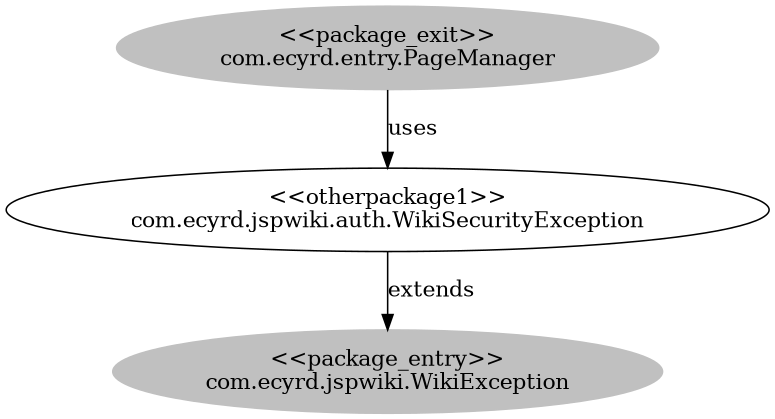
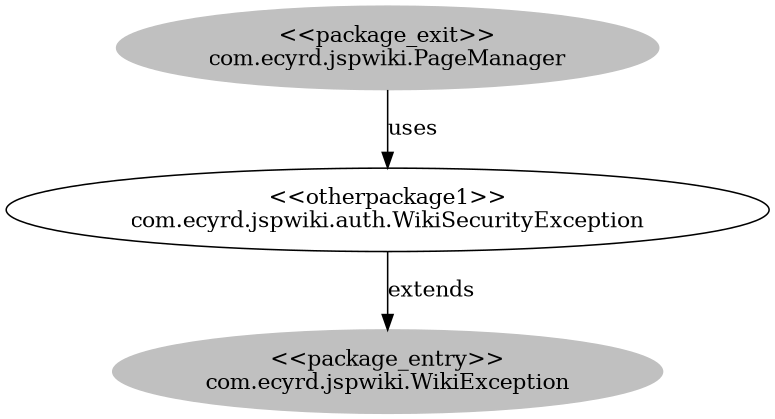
node "<<package_exit>> com.ecyrd.entry.PageManager": label "<<package_exit>> com.ecyrd.entry.PageManager" -> "<<package_exit>> com.ecyrd.jspwiki.PageManager"
